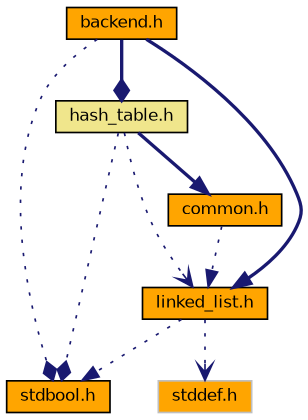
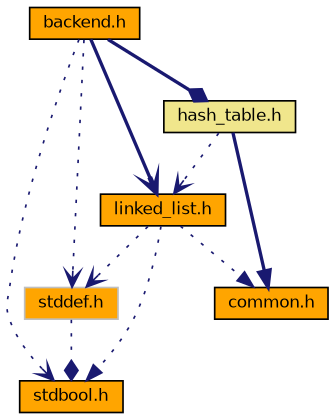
edge "backend.h" -> "linked_list.h": arrowhead normal -> vee
edge "backend.h" -> "stddef.h": added
edge "backend.h" -> "stdbool.h": arrowhead diamond -> vee
edge "hash_table.h" -> "stdbool.h": now "stddef.h" -> "stdbool.h"
edge "common.h" -> "linked_list.h": reversed
